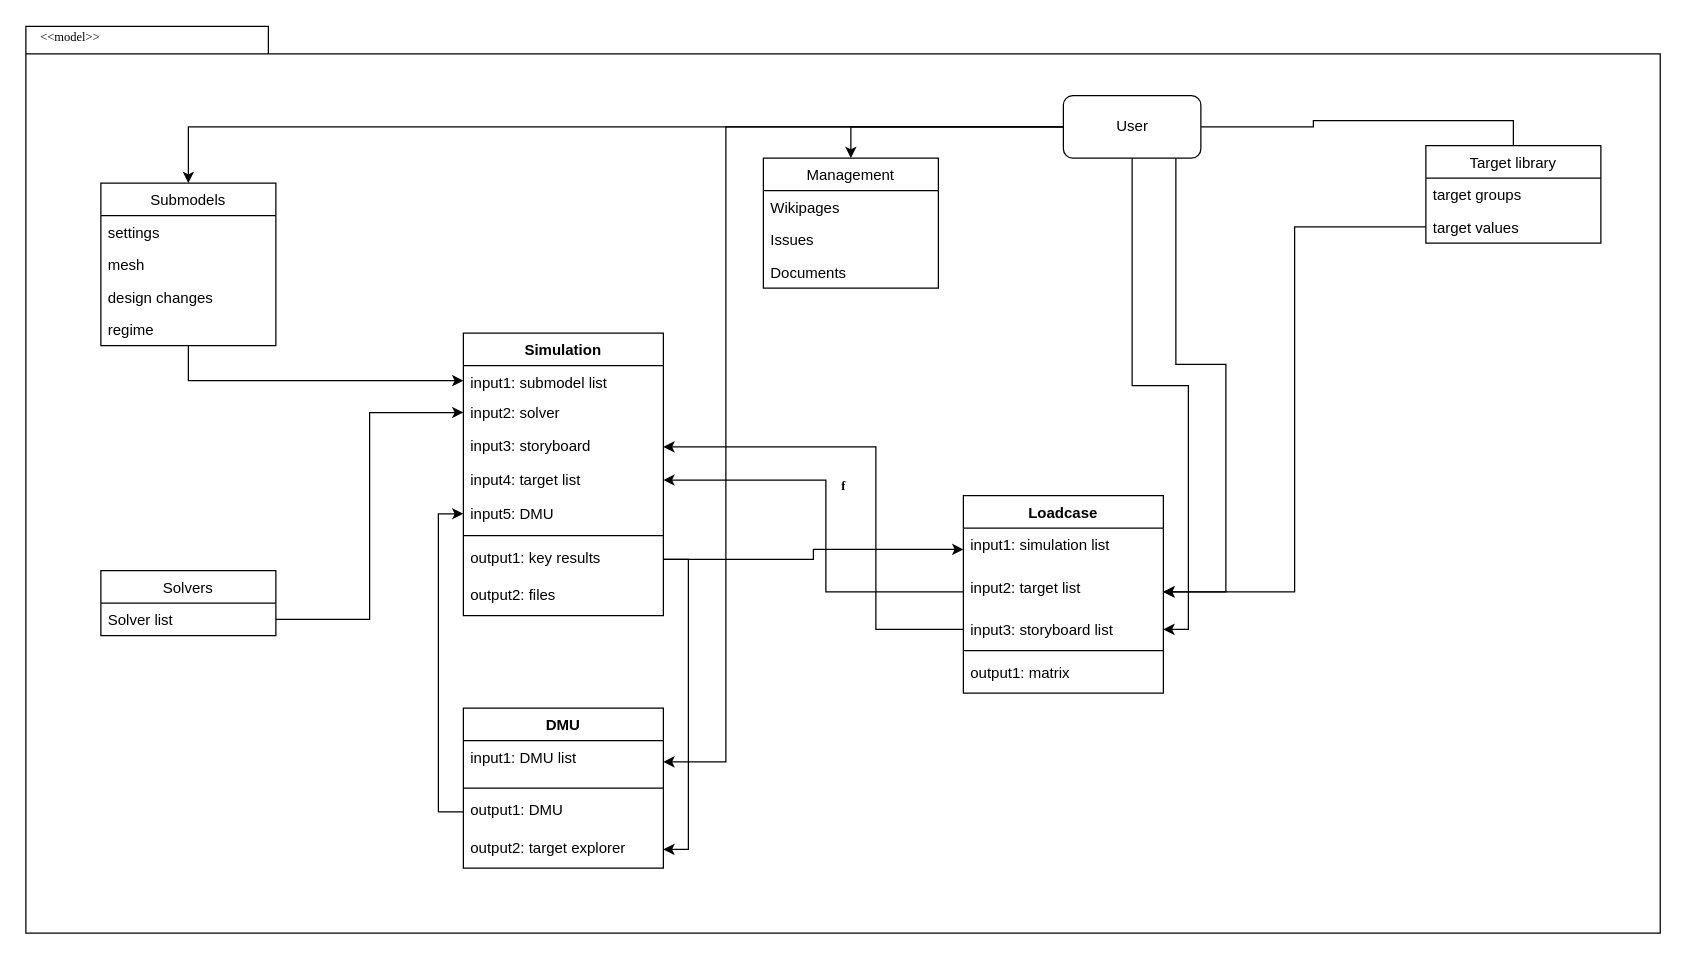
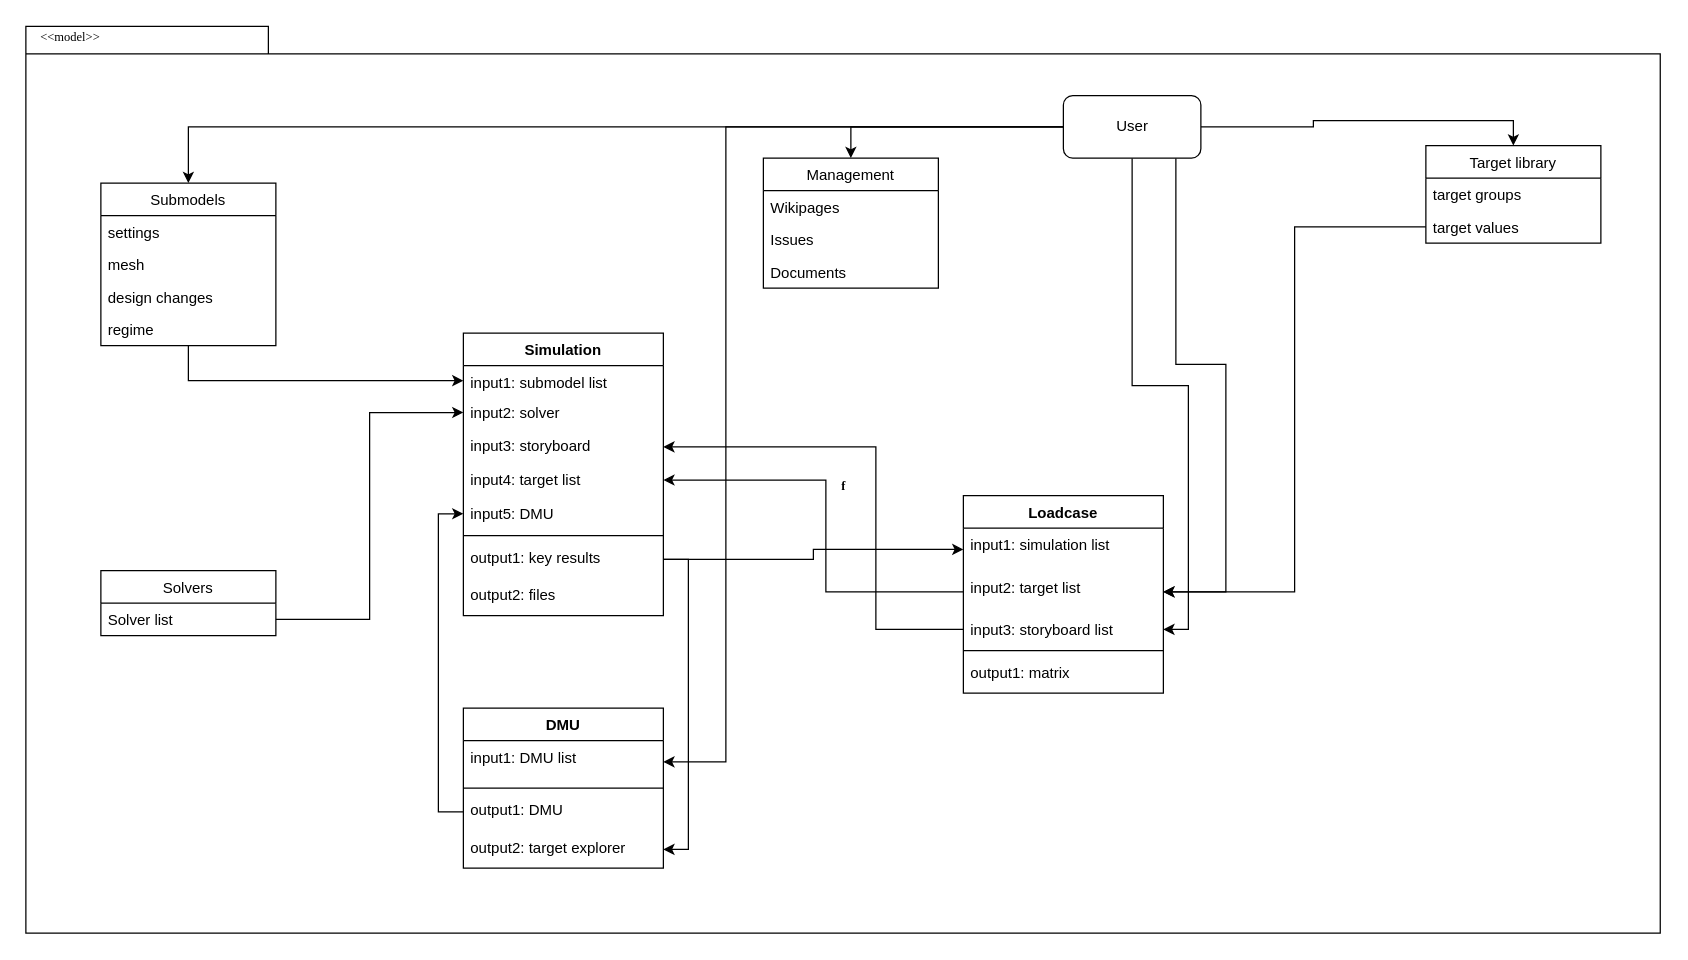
edge "User" -- "Target library": arrowhead none -> classic
